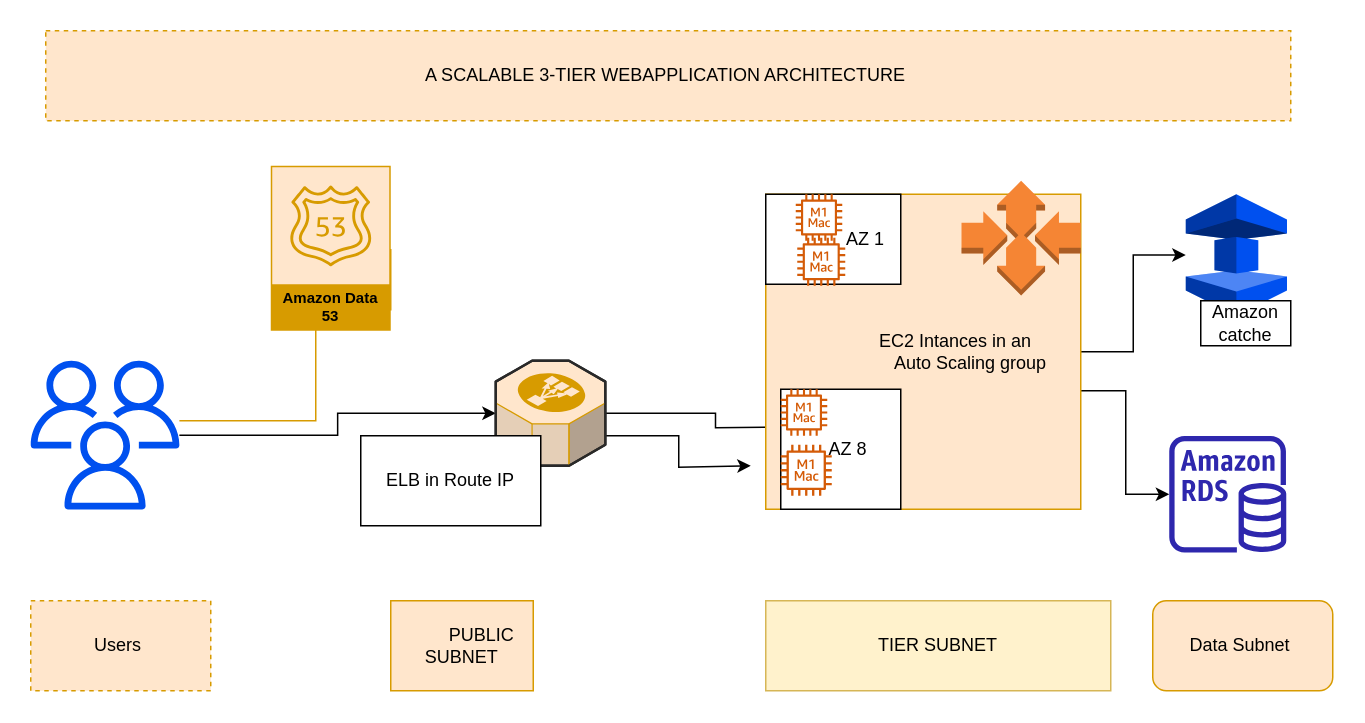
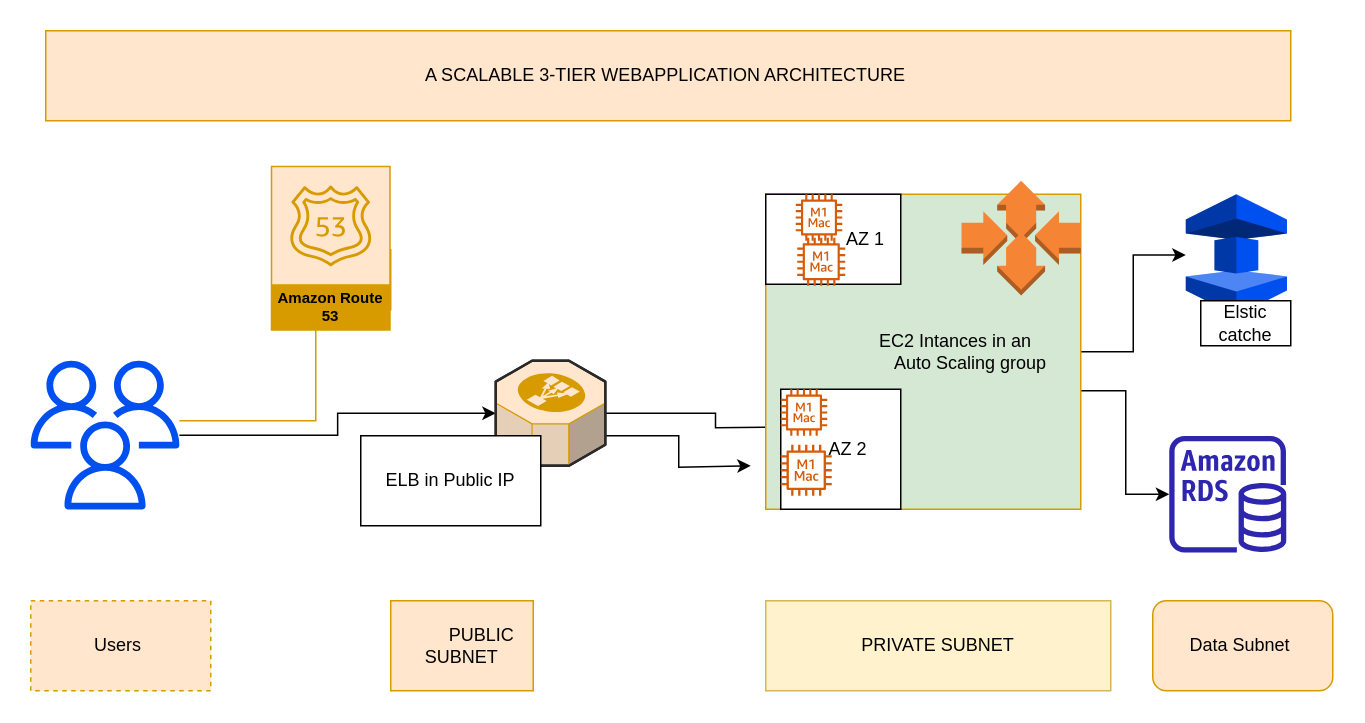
node "A SCALABLE 3-TIER WEBAPPLICATION ARCHITECTURE": style dashed -> solid
node "Amazon Data 53": label "Amazon Data 53" -> "Amazon Route 53"
node "Amazon catche": label "Amazon catche" -> "Elstic catche"
node "EC2 Intances in an Auto Scaling group": fillcolor #ffe6cc -> #d5e8d4
node "AZ 8": label "AZ 8" -> "AZ 2"
node "ELB in Route IP": label "ELB in Route IP" -> "ELB in Public IP"
node "TIER SUBNET": label "TIER SUBNET" -> "PRIVATE SUBNET"
